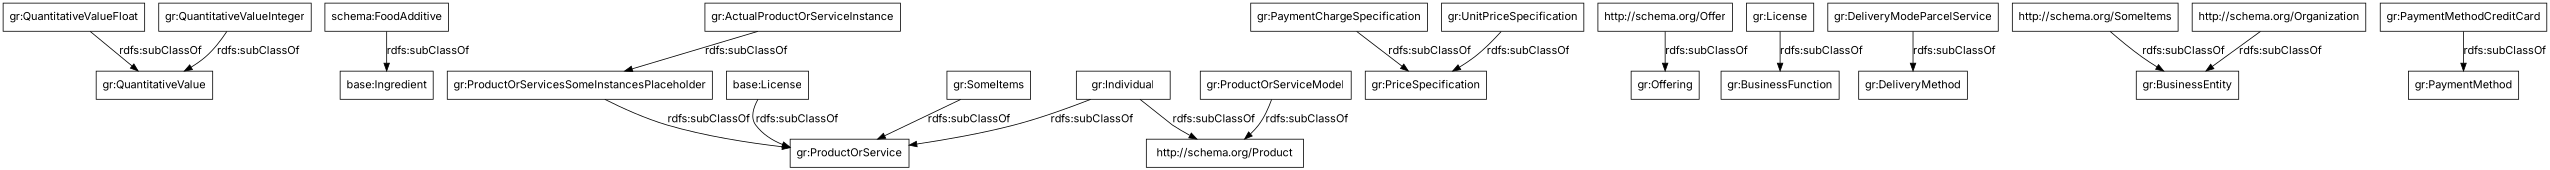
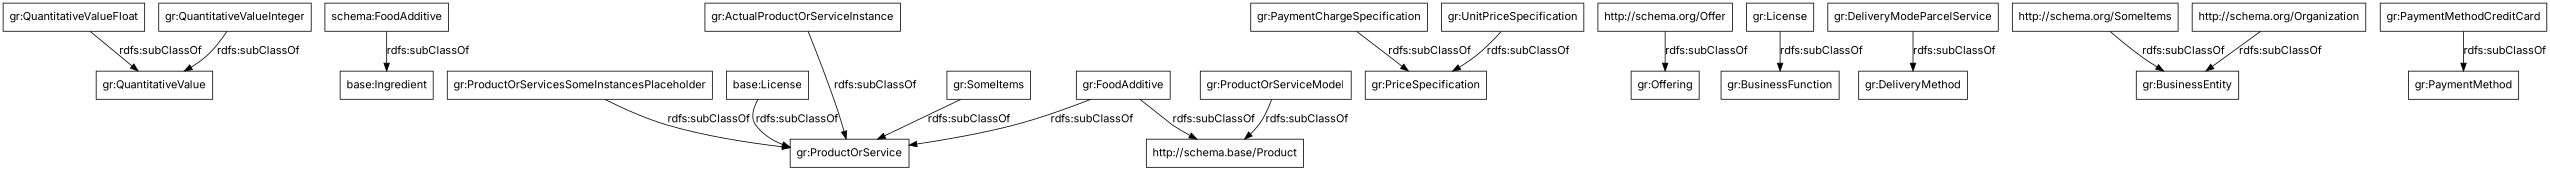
edge "gr:ActualProductOrServiceInstance" -> "gr:ProductOrServicesSomeInstancesPlaceholder": now "gr:ActualProductOrServiceInstance" -> "gr:ProductOrService"
node "gr:Individual": label "gr:Individual" -> "gr:FoodAdditive"
node "http://schema.org/Product": label "http://schema.org/Product" -> "http://schema.base/Product"
